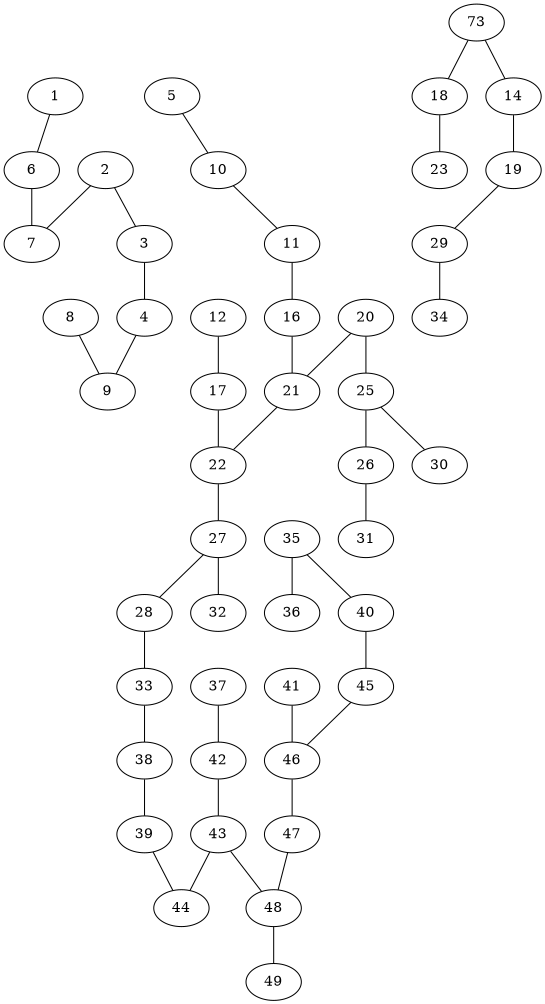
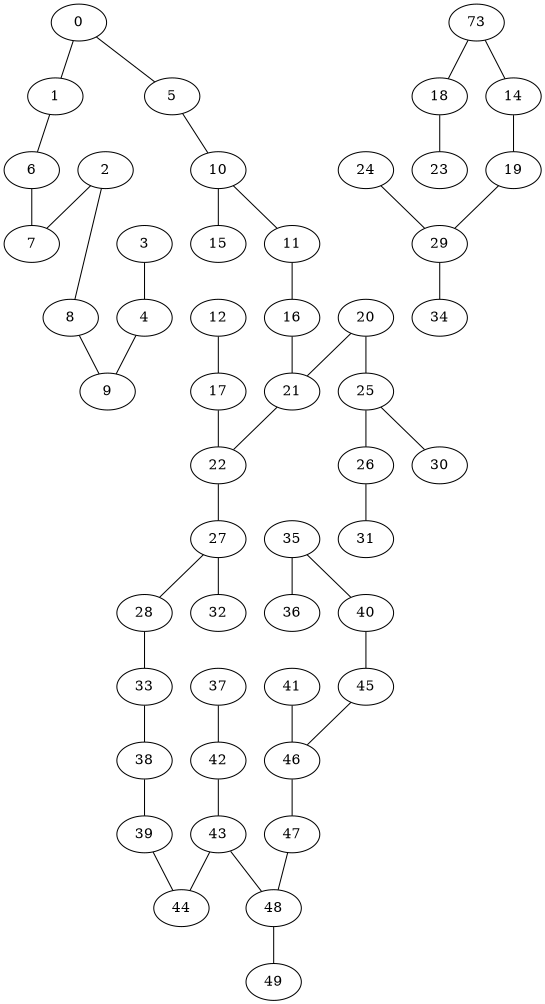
node "0": added
node "24": added
edge "2" -- "3": now "2" -- "8"
node "15": added
